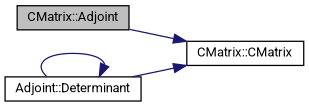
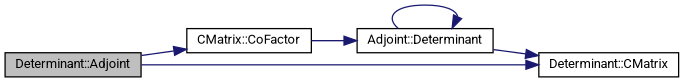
node "CMatrix::Adjoint": label "CMatrix::Adjoint" -> "Determinant::Adjoint"
node "CMatrix::CoFactor": added
node "CMatrix::CMatrix": label "CMatrix::CMatrix" -> "Determinant::CMatrix"
